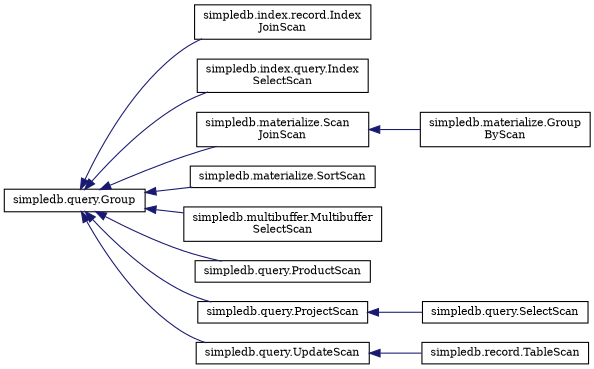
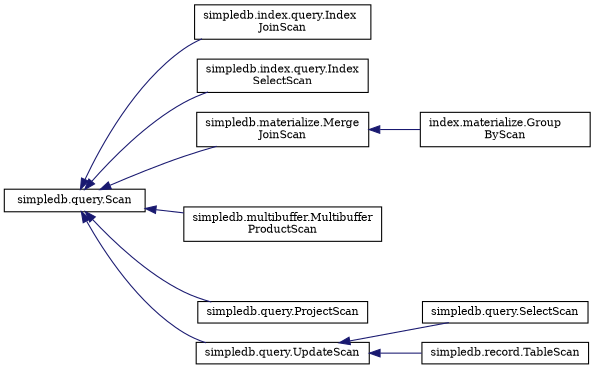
node "simpledb.index.record.Index JoinScan": label "simpledb.index.record.Index JoinScan" -> "simpledb.index.query.Index JoinScan"
node "simpledb.materialize.Scan JoinScan": label "simpledb.materialize.Scan JoinScan" -> "simpledb.materialize.Merge JoinScan"
node "simpledb.materialize.Group ByScan": label "simpledb.materialize.Group ByScan" -> "index.materialize.Group ByScan"
node "simpledb.materialize.SortScan": removed
node "simpledb.query.Group": label "simpledb.query.Group" -> "simpledb.query.Scan"
node "simpledb.multibuffer.Multibuffer SelectScan": label "simpledb.multibuffer.Multibuffer SelectScan" -> "simpledb.multibuffer.Multibuffer ProductScan"
node "simpledb.query.ProductScan": removed
edge "simpledb.query.SelectScan" -> "simpledb.query.ProjectScan": now "simpledb.query.SelectScan" -> "simpledb.query.UpdateScan"
